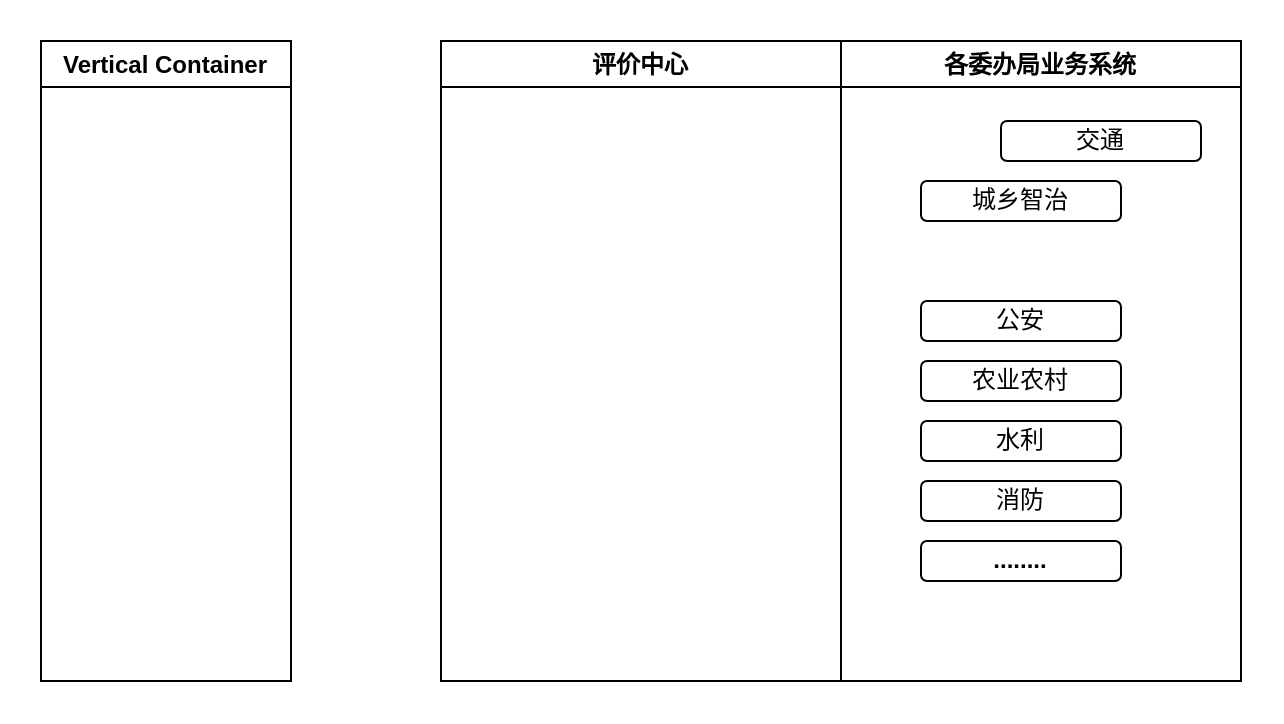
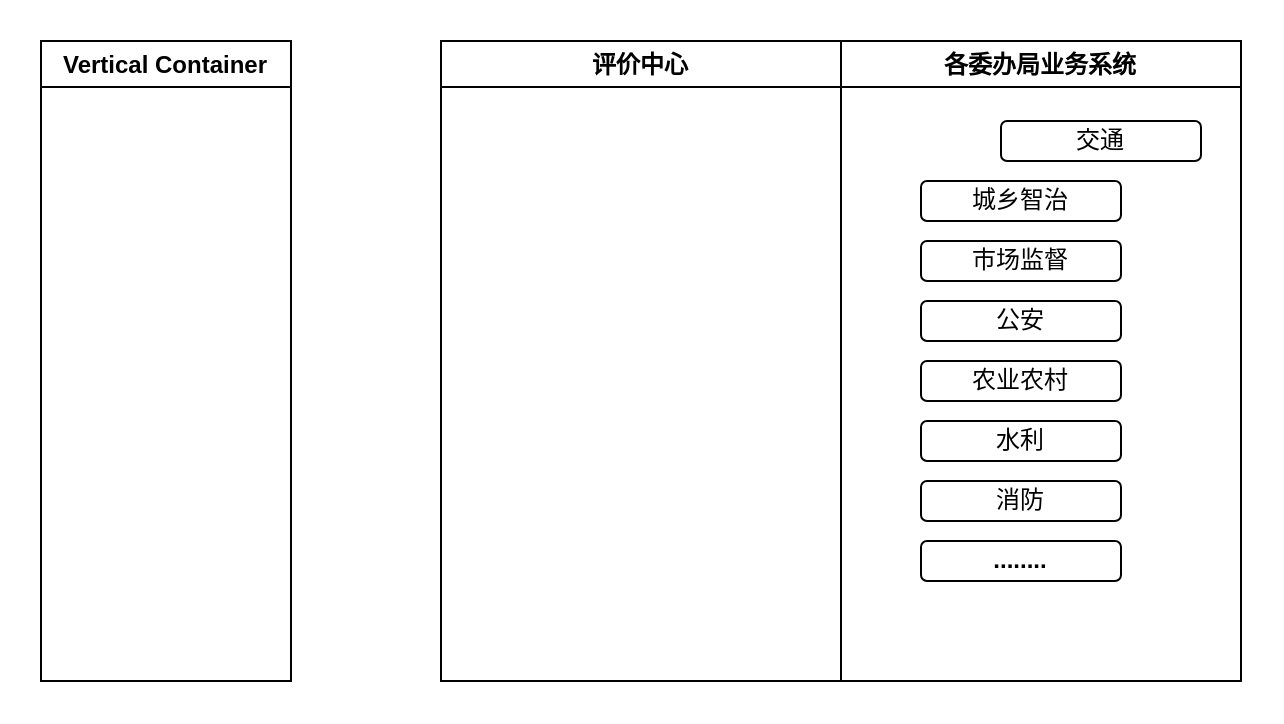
node "市场监督": added
